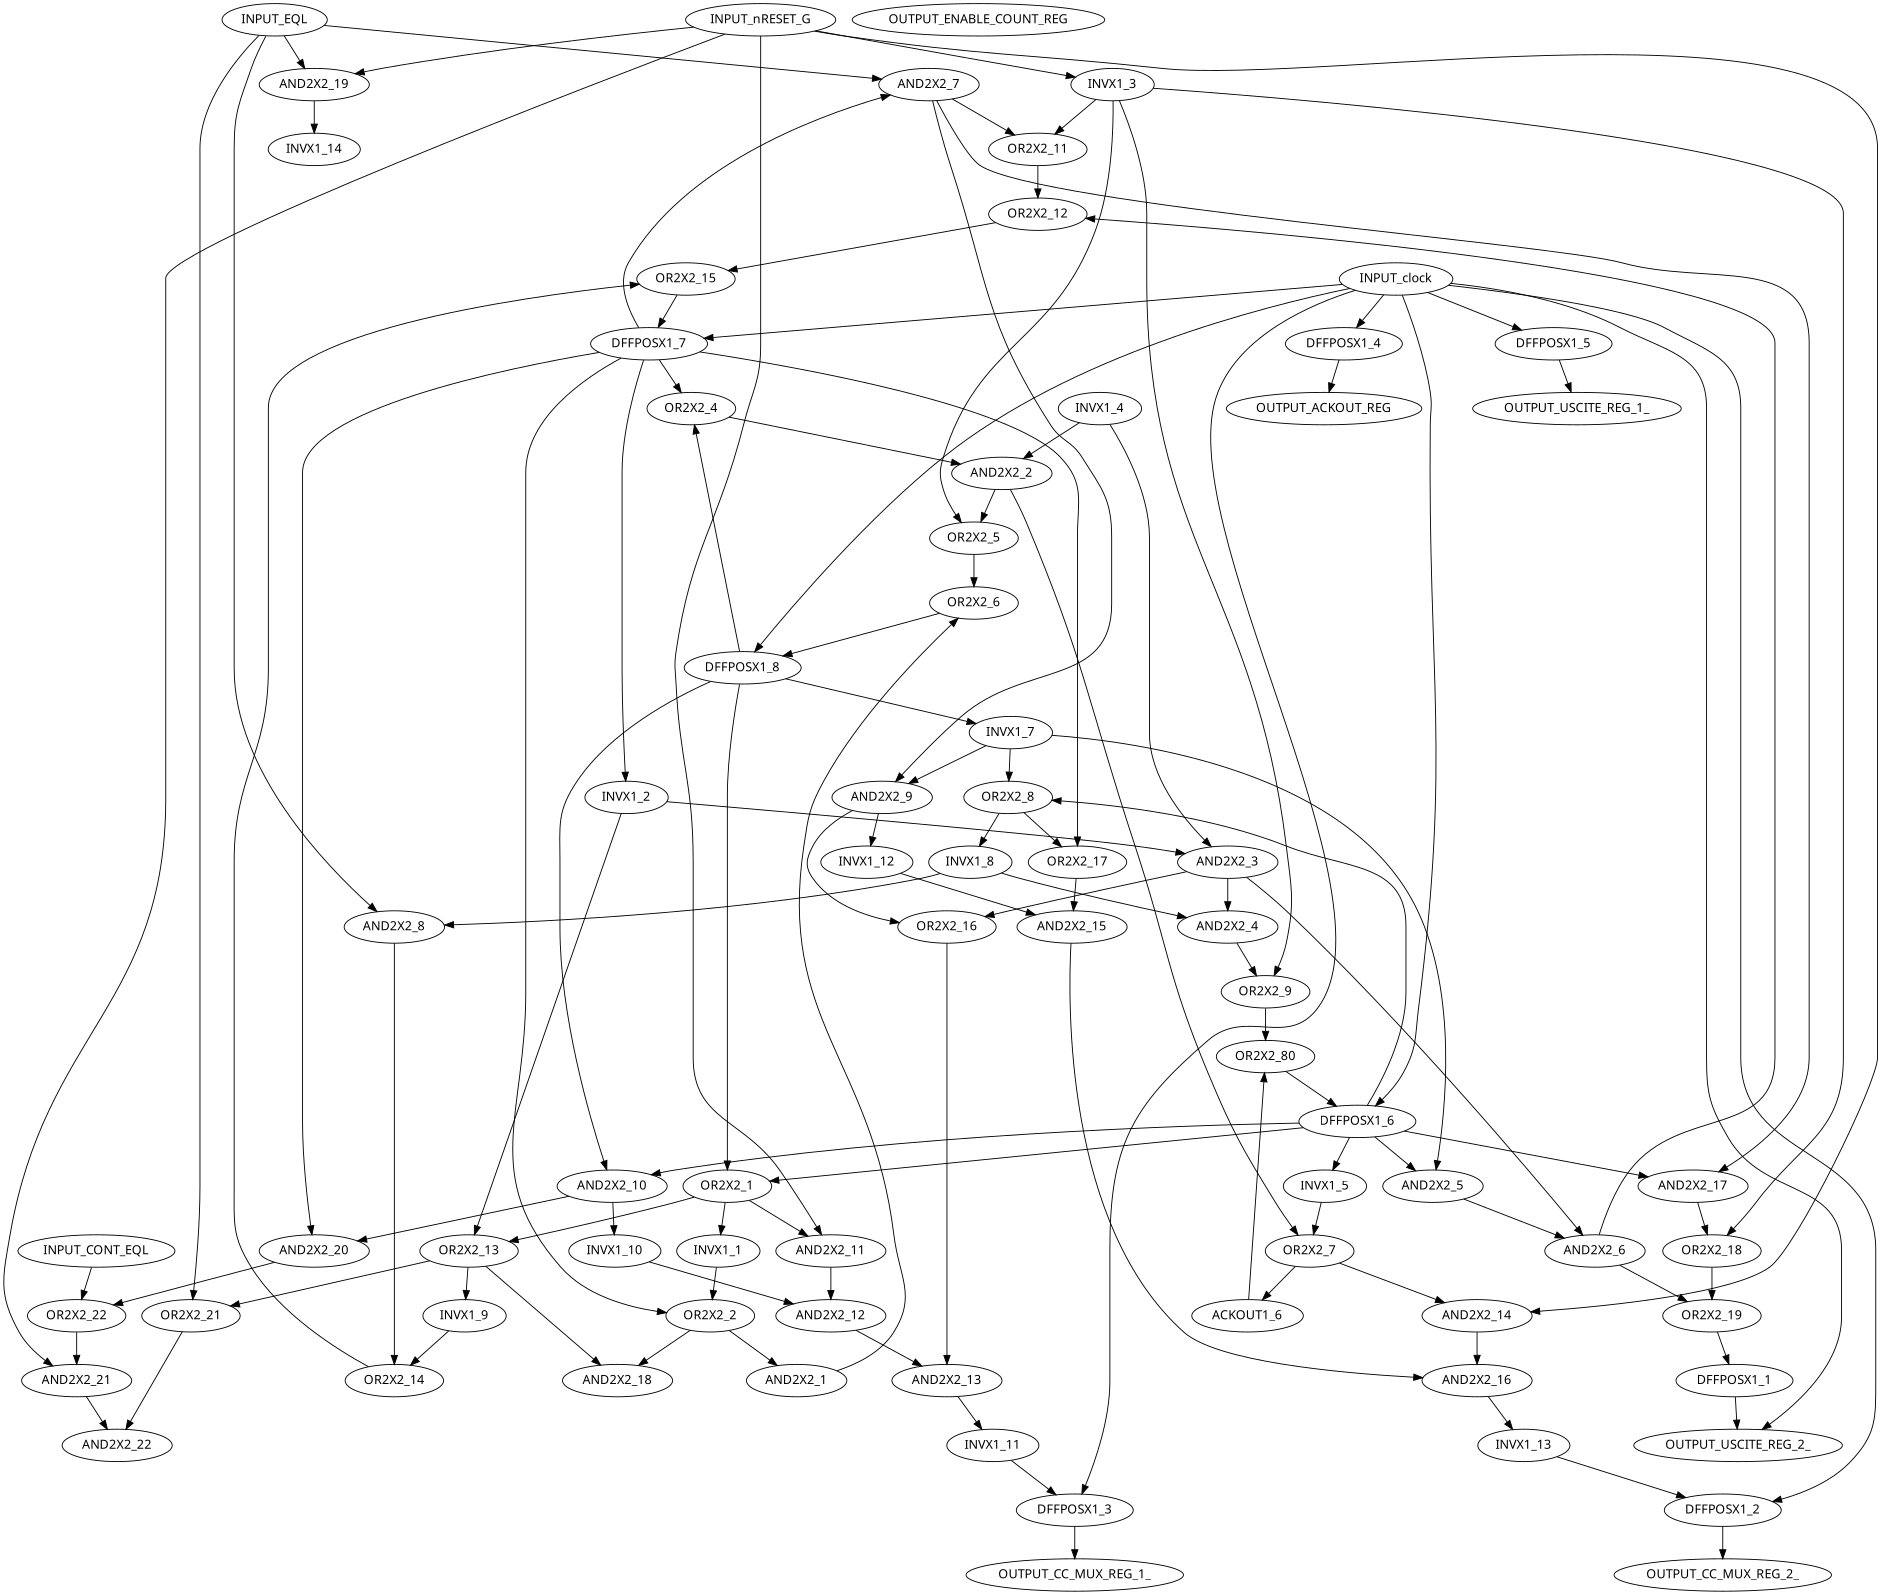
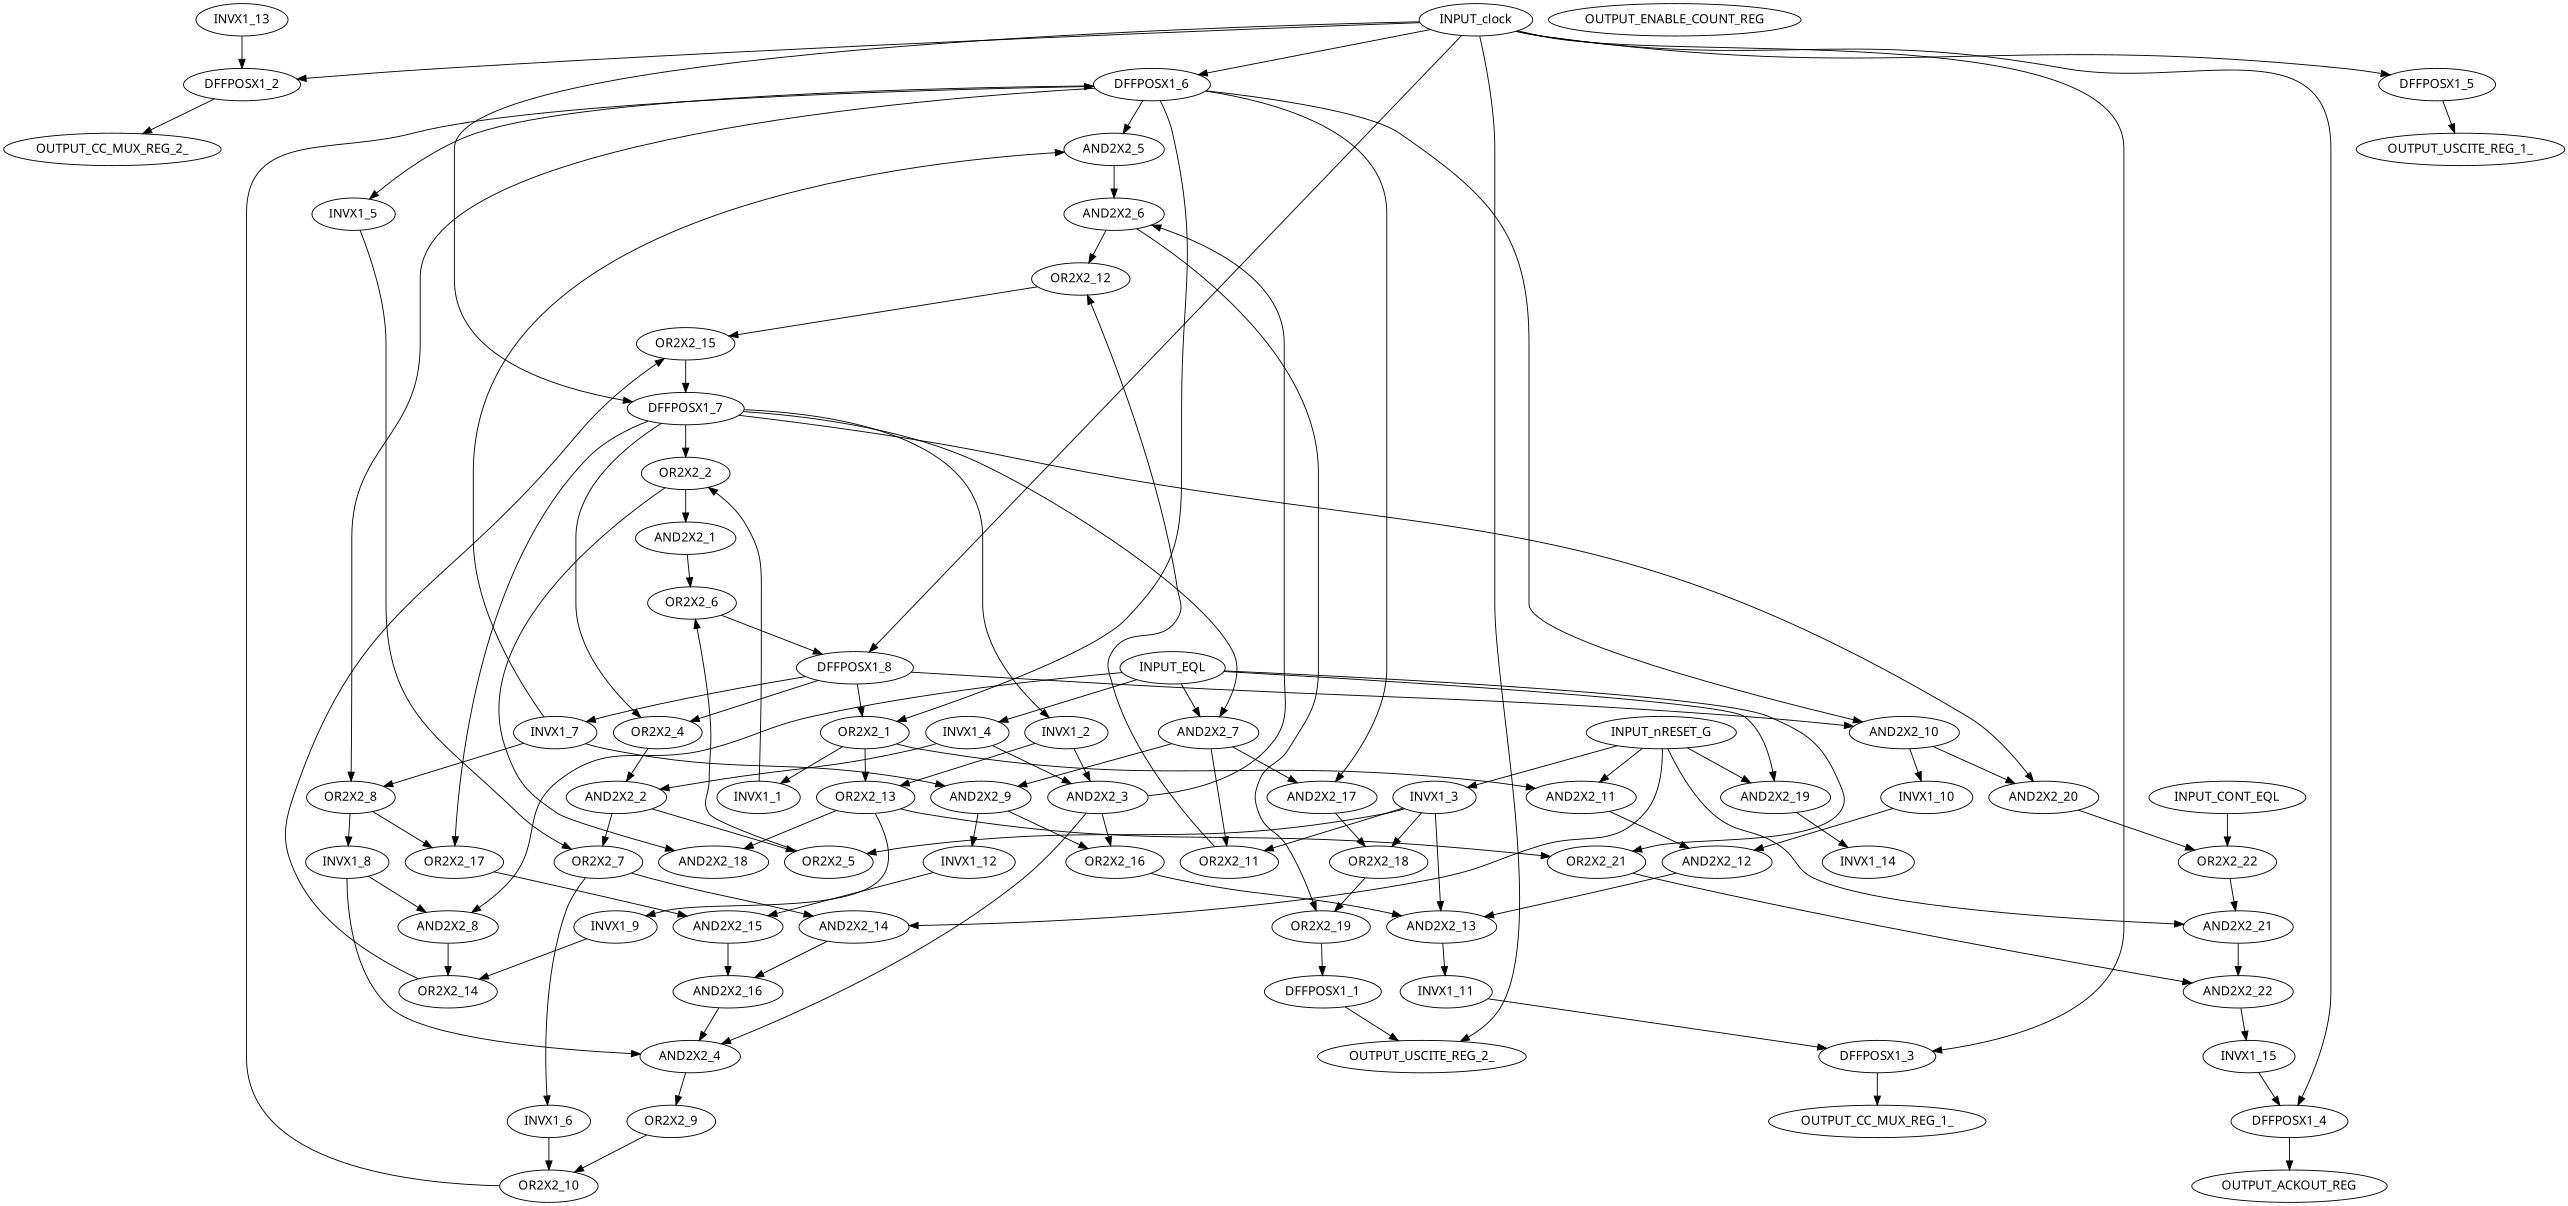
edge "INVX1_3" -> "OR2X2_9": now "INVX1_3" -> "AND2X2_13"
edge "INPUT_EQL" -> "INVX1_4": added
node "OR2X2_80": label "OR2X2_80" -> "OR2X2_10"
node "INVX1_15": added
node "ACKOUT1_6": label "ACKOUT1_6" -> "INVX1_6"
edge "AND2X2_16" -> "INVX1_13": now "AND2X2_16" -> "AND2X2_4"
